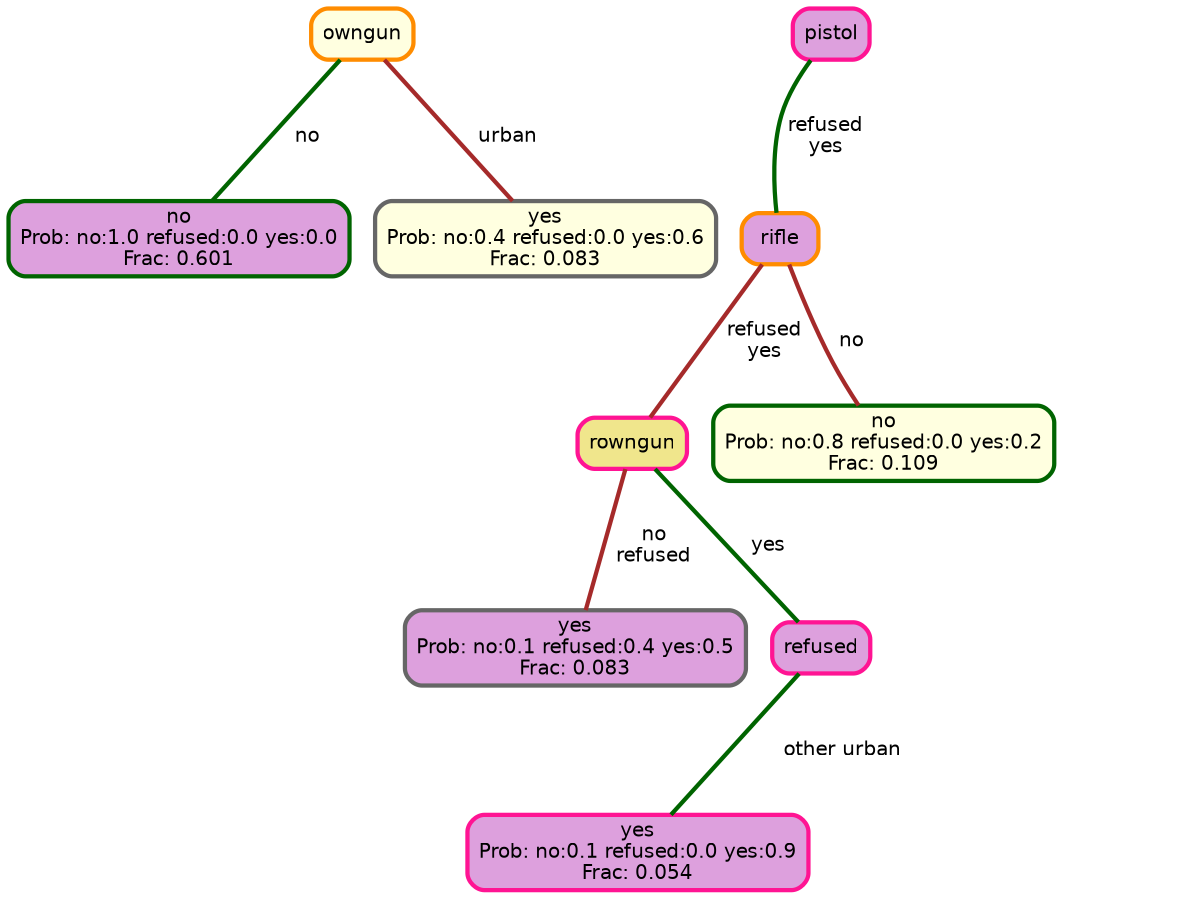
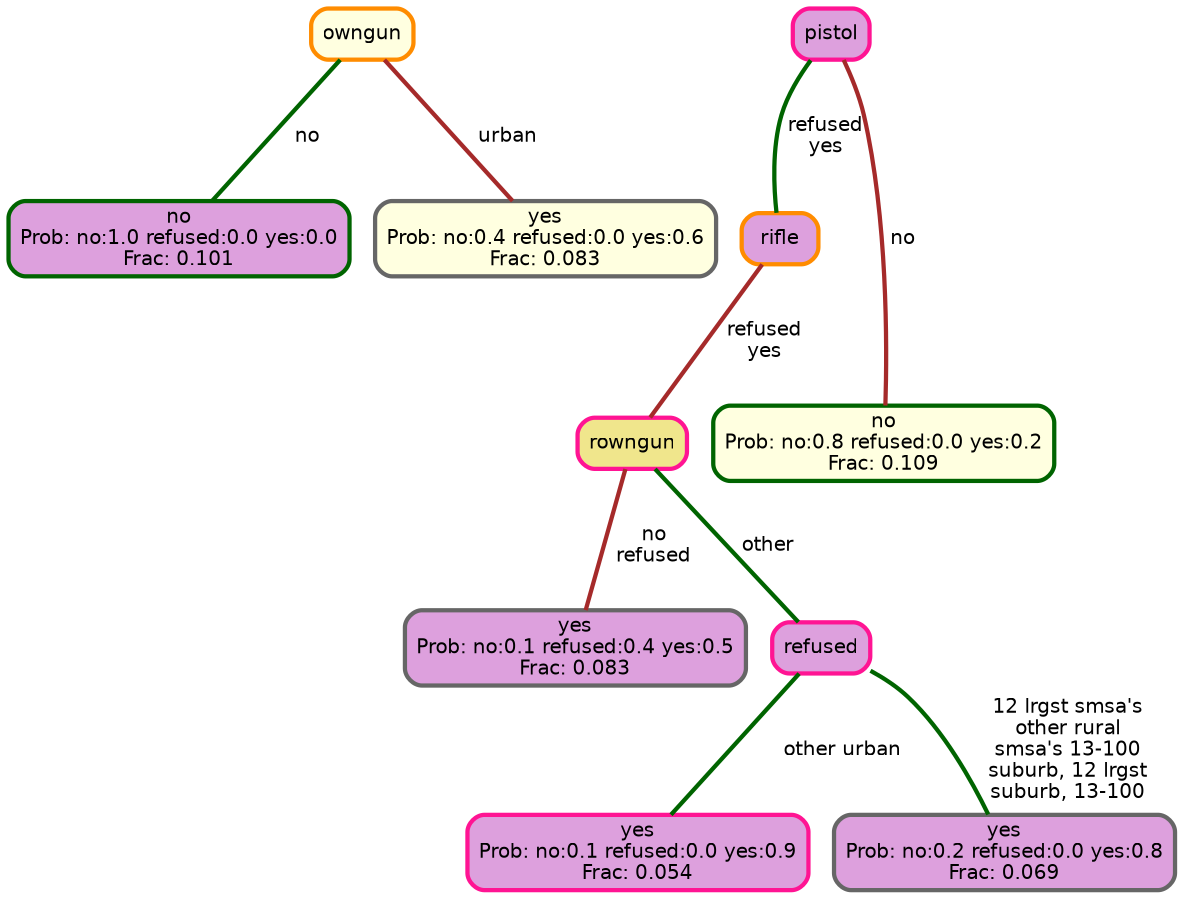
node "no Prob: no:1.0 refused:0.0 yes:0.0 Frac: 0.601": label "no Prob: no:1.0 refused:0.0 yes:0.0 Frac: 0.601" -> "no Prob: no:1.0 refused:0.0 yes:0.0 Frac: 0.101"
edge "rifle" -- "no Prob: no:0.8 refused:0.0 yes:0.2 Frac: 0.109": now "pistol" -- "no Prob: no:0.8 refused:0.0 yes:0.2 Frac: 0.109"
edge "rowngun" -- "refused": label " yes" -> " other"
node "yes Prob: no:0.2 refused:0.0 yes:0.8 Frac: 0.069": added
